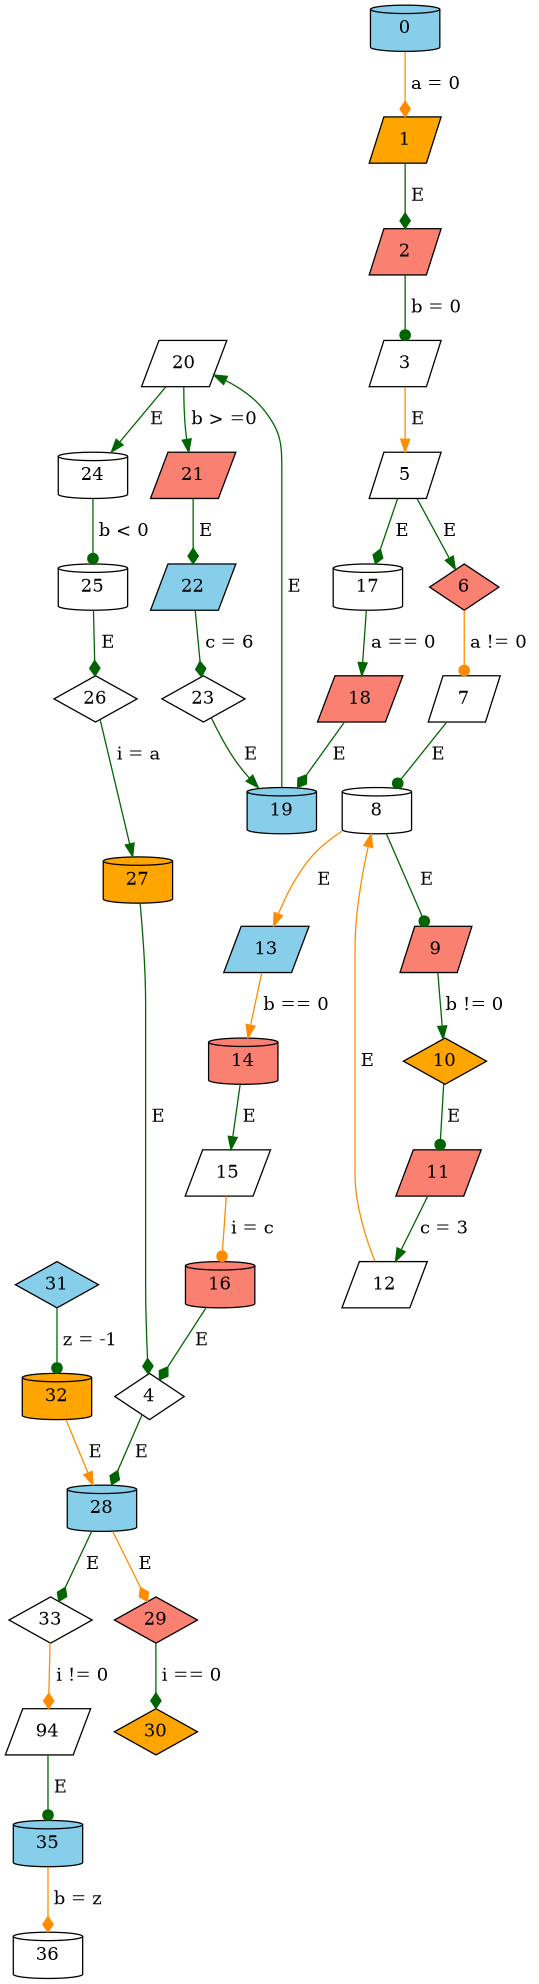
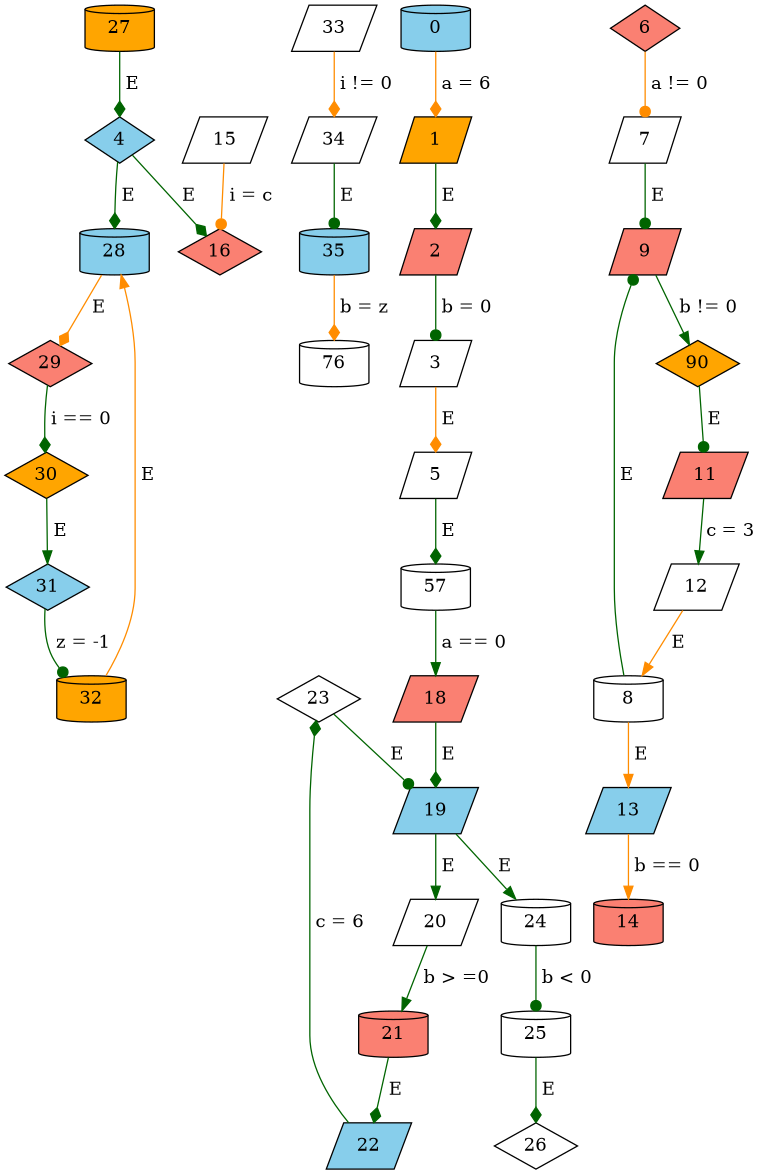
edge "0" -> "1": label " a = 0 " -> " a = 6 "
edge "3" -> "5": arrowhead normal -> diamond
edge "20" -> "24": now "19" -> "24"
node "21": shape parallelogram -> cylinder
edge "30" -> "31": added, label "E"
edge "5" -> "6": removed, label "E"
node "17": label "17" -> "57"
edge "23" -> "19": arrowhead normal -> dot
edge "7" -> "8": now "7" -> "9"
edge "26" -> "27": removed, label "i = a"
node "19": shape cylinder -> parallelogram
node "10": label "10" -> "90"
edge "14" -> "15": removed, label "E"
node "16": shape cylinder -> diamond
edge "16" -> "4": reversed
node "4": fillcolor white -> skyblue
edge "28" -> "33": removed, label "E"
node "33": shape diamond -> parallelogram
node "94": label "94" -> "34"
node "36": label "36" -> "76"
